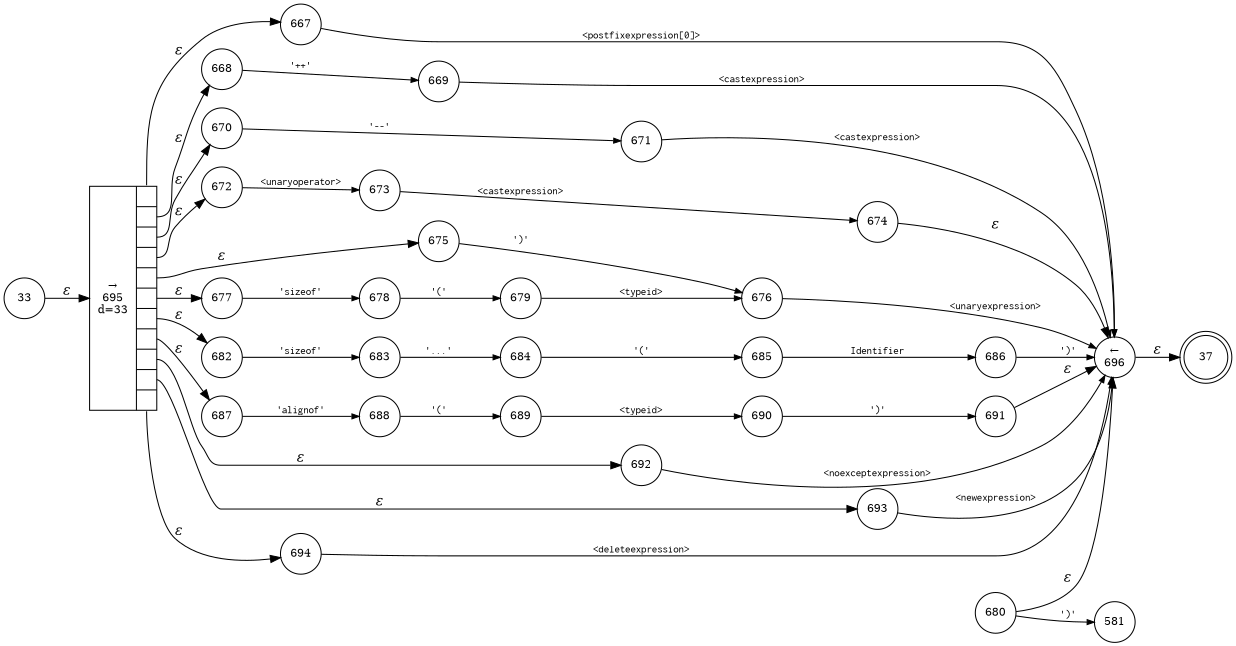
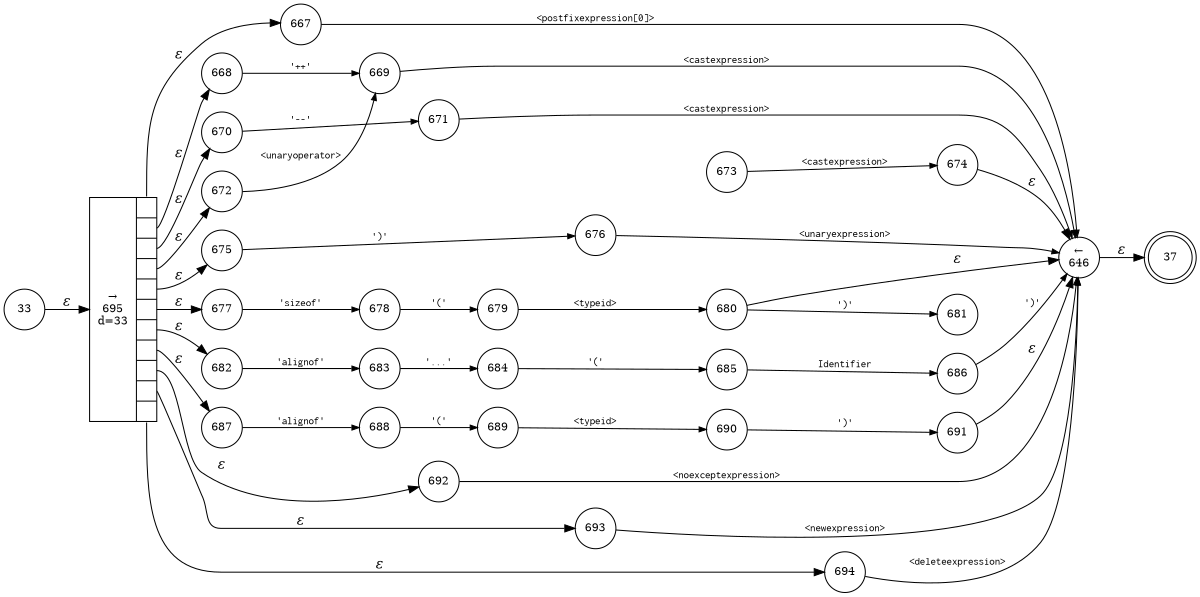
edge "672" -> "673": now "672" -> "669"
edge "679" -> "676": now "679" -> "680"
edge "682" -> "683": label "'sizeof'" -> "'alignof'"
node "← 696": label "← 696" -> "← 646"
node "581": label "581" -> "681"
